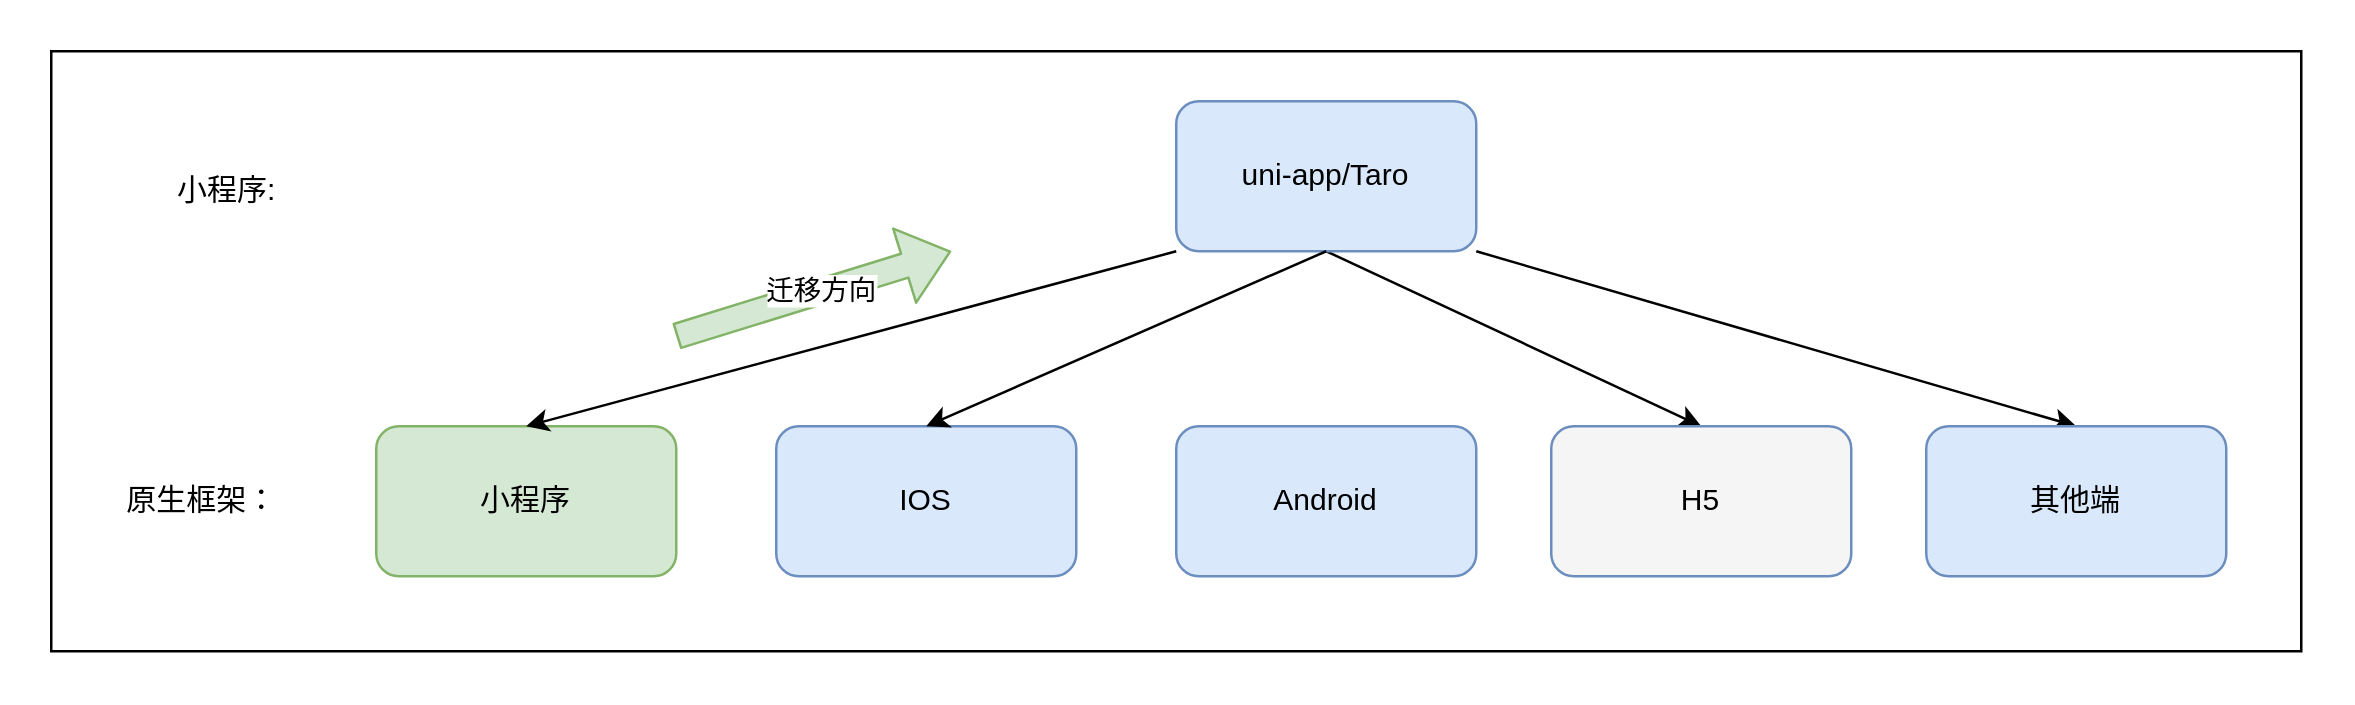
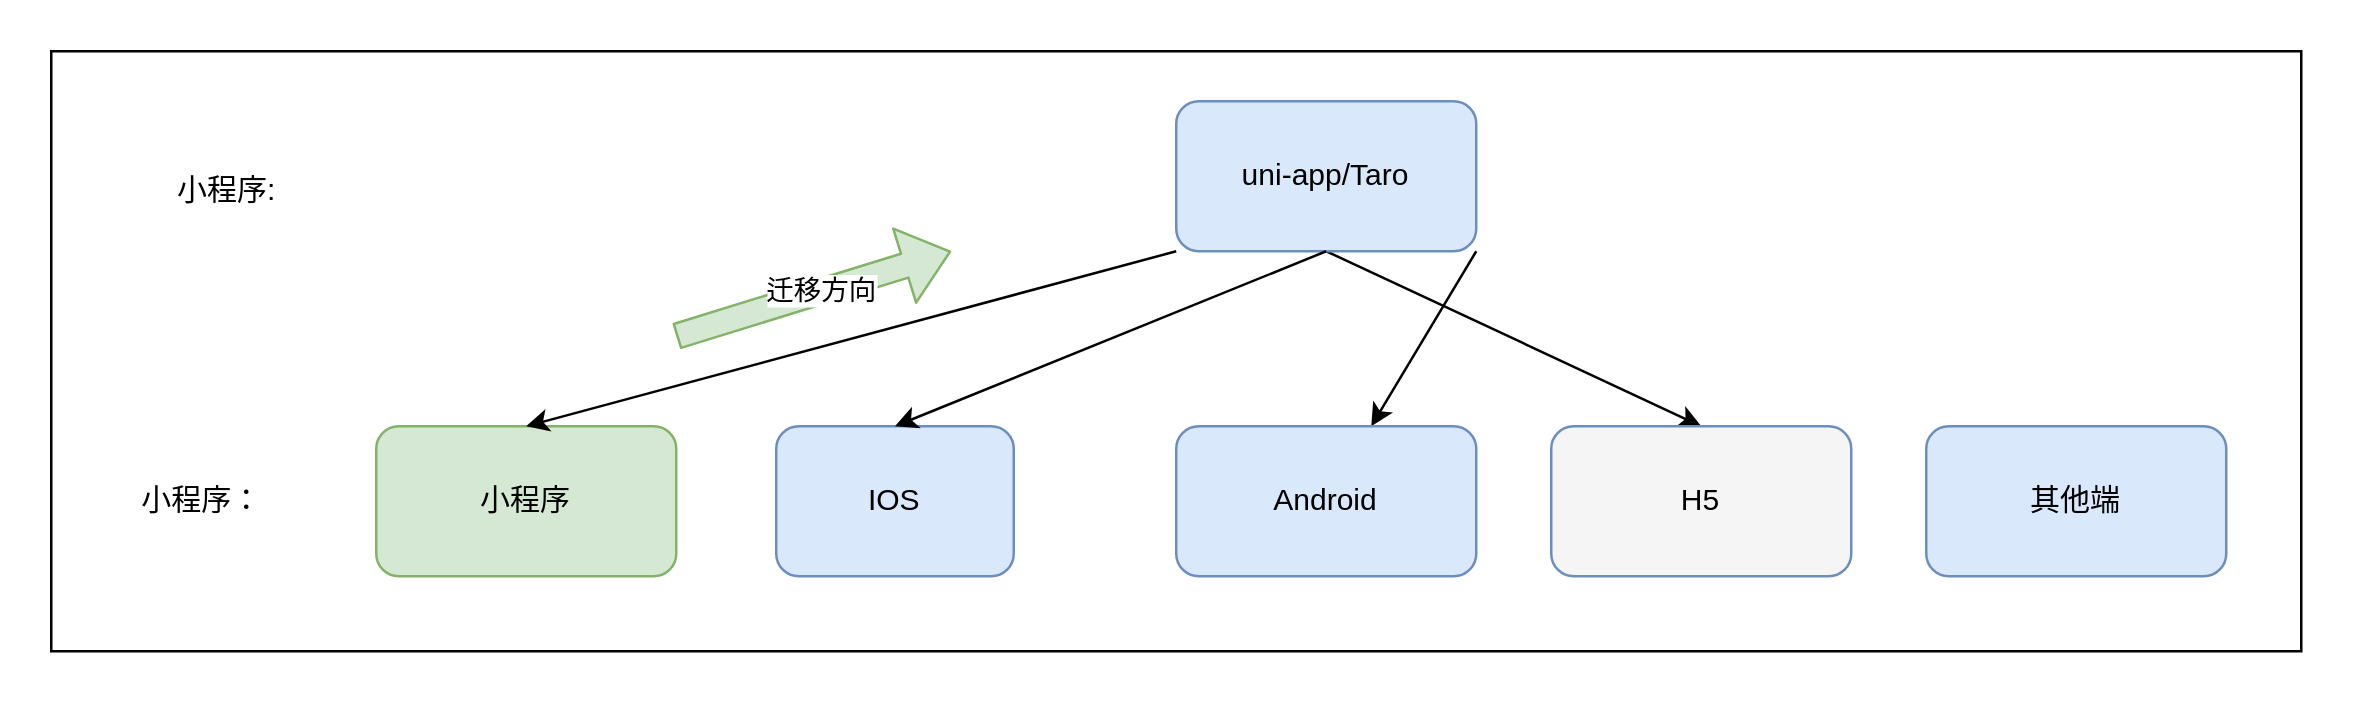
edge "uni-app/Taro" -> "其他端": now "uni-app/Taro" -> "Android"
node "原生框架：": label "原生框架：" -> "小程序："
node "IOS": size 300x150 -> 238x150
